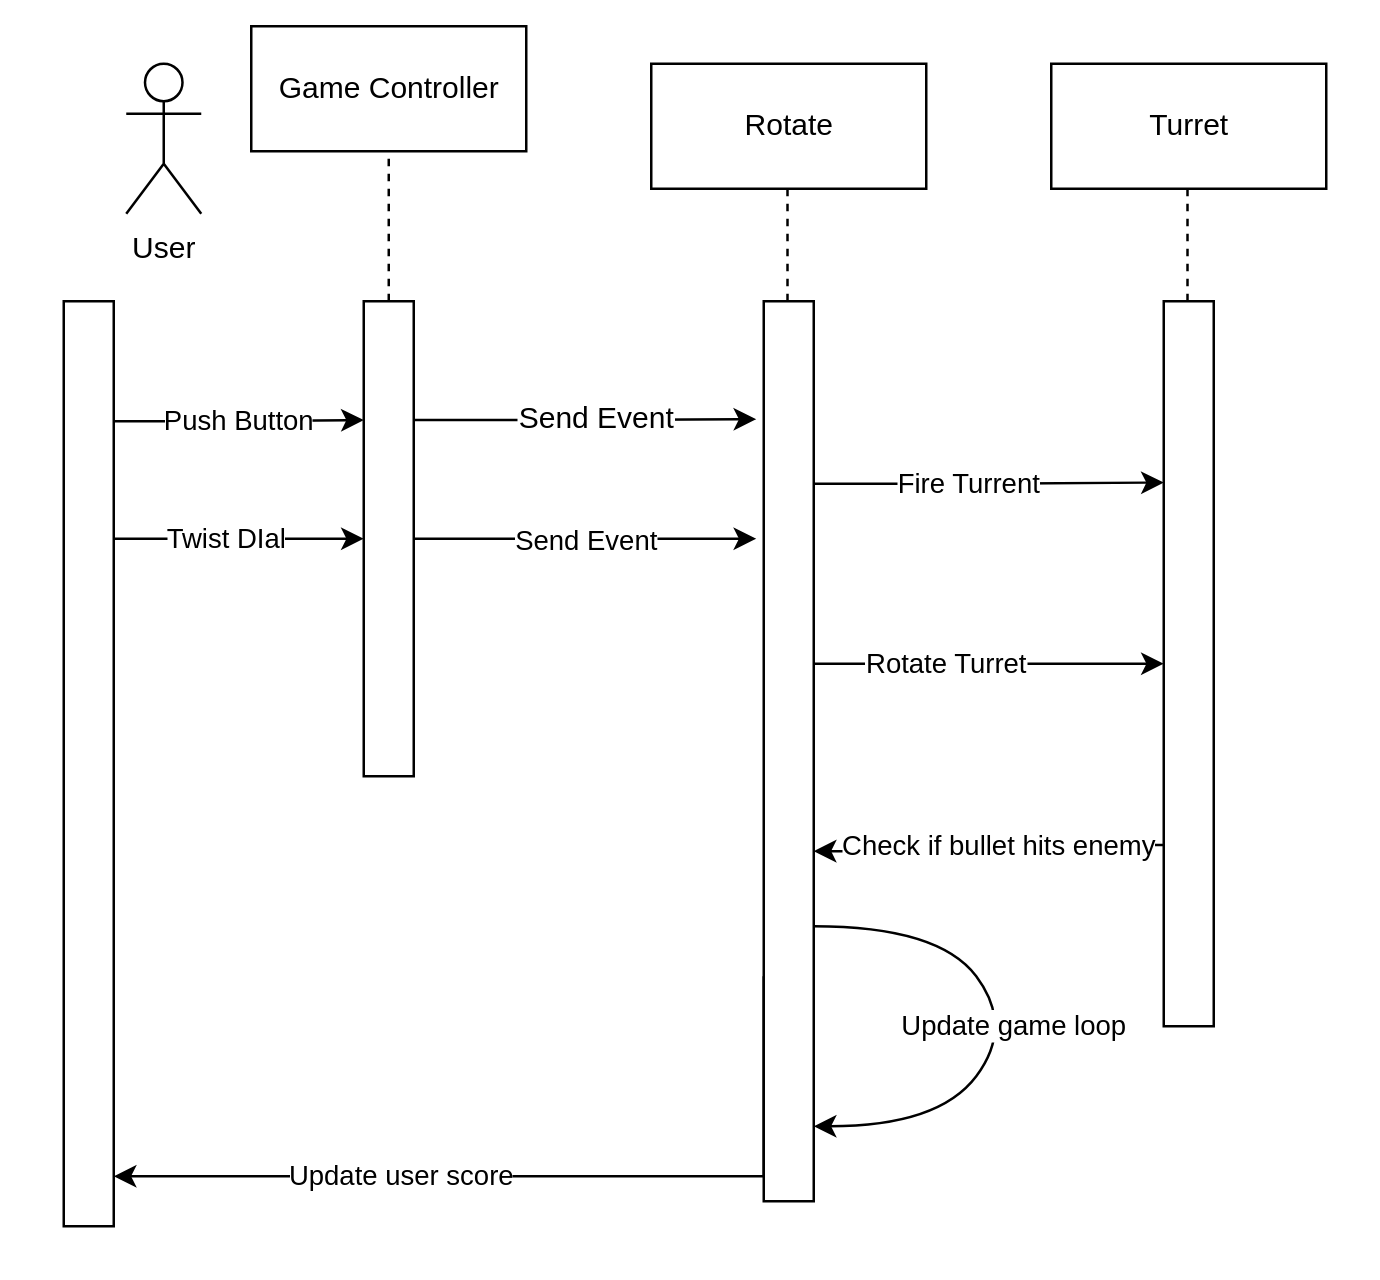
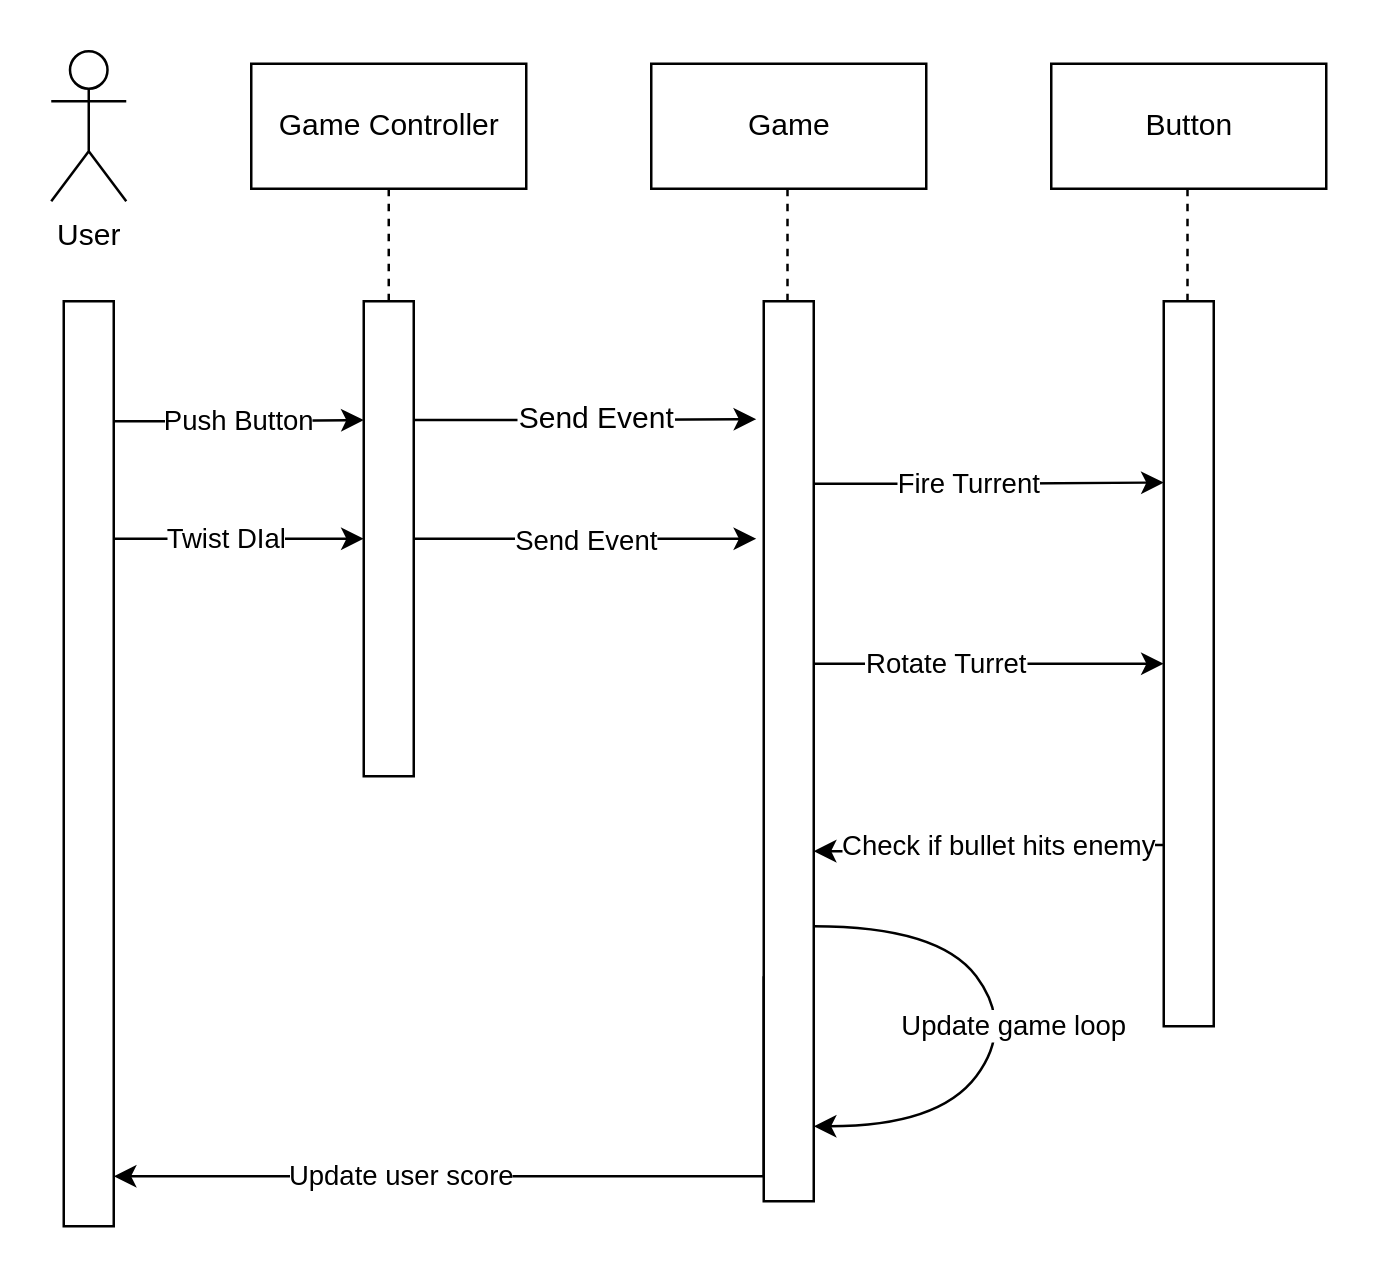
node "Game Controller": moved (389, 89) -> (389, 126)
node "Rotate": label "Rotate" -> "Game"
node "Turret": label "Turret" -> "Button"
node "User": moved (164, 139) -> (89, 126)
